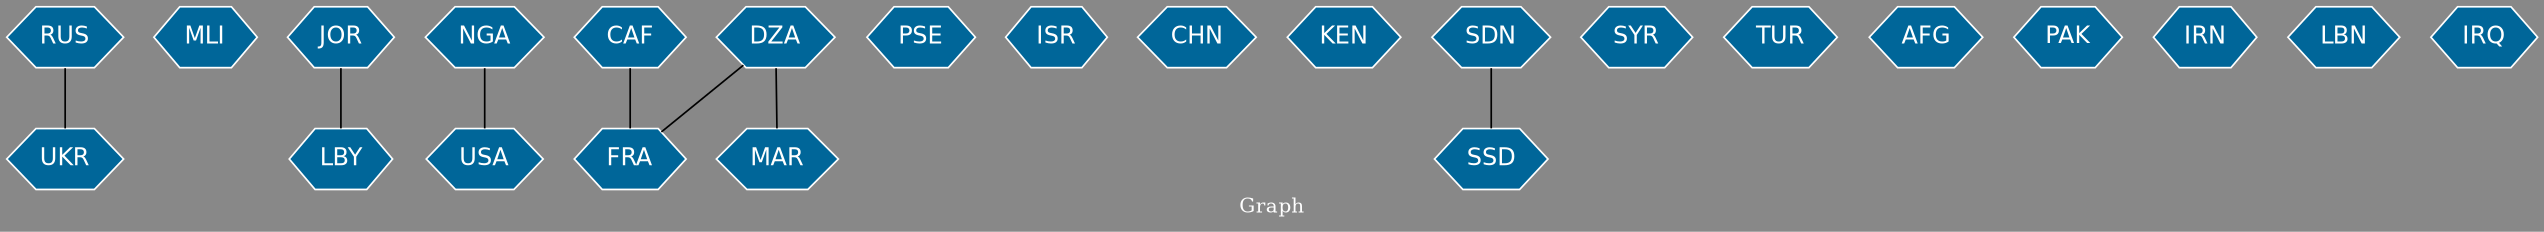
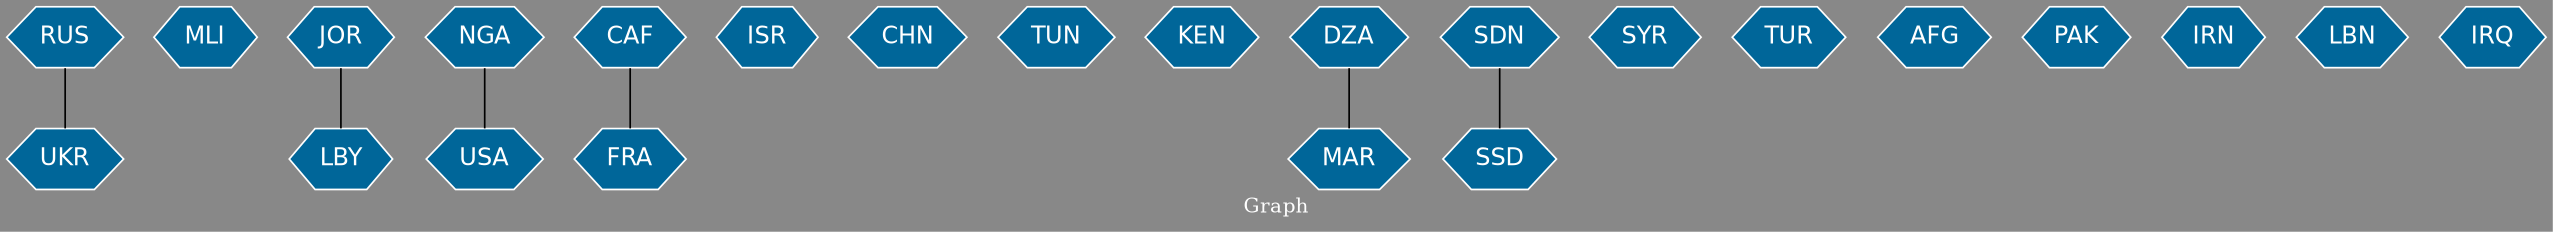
node "PSE": removed
node "TUN": added
edge "DZA" -- "FRA": removed
